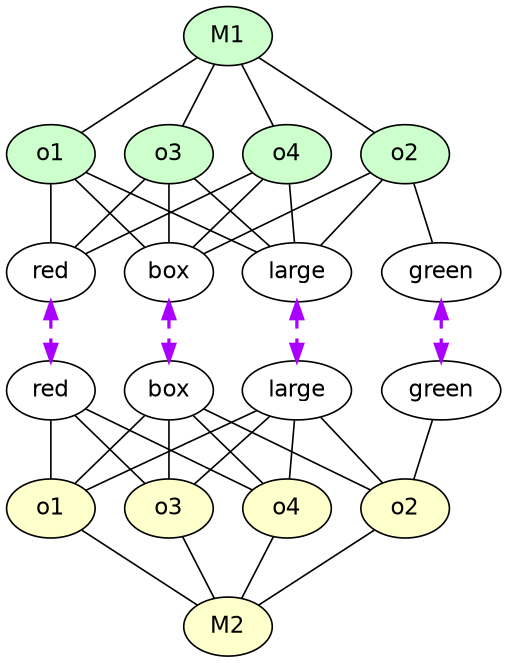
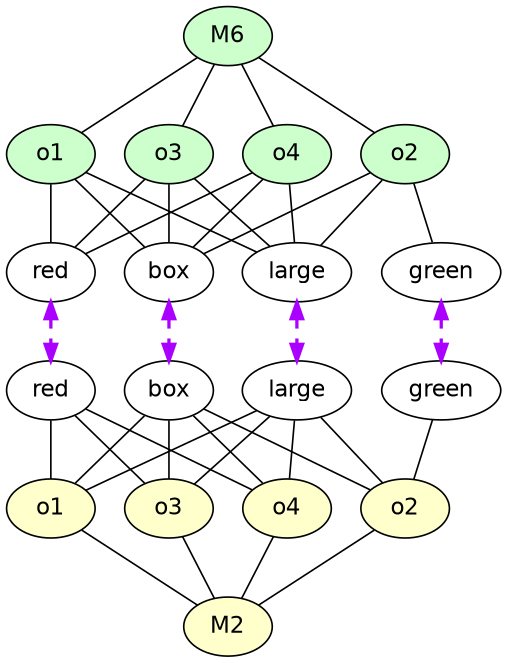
node "M1": label "M1" -> "M6"
